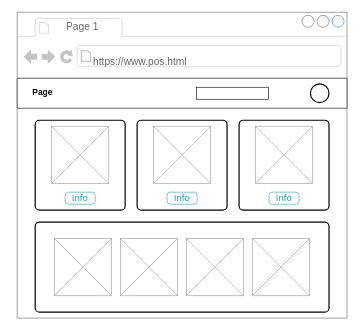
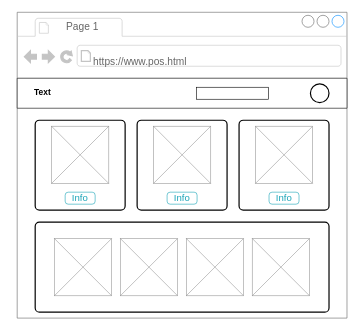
node "Page": label "Page" -> "Text"
